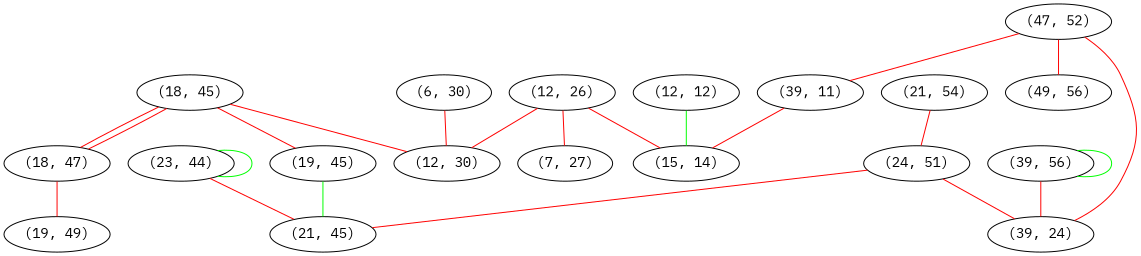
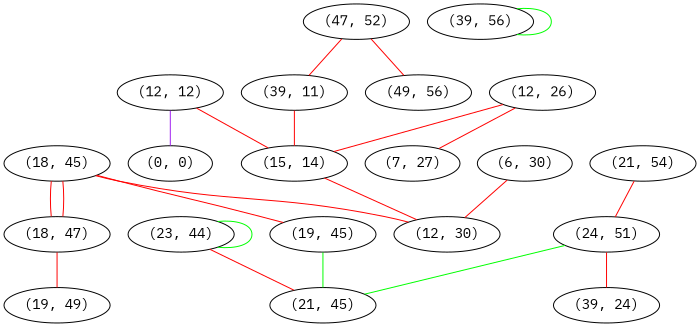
edge "(12, 26)" -- "(12, 30)": now "(15, 14)" -- "(12, 30)"
edge "(12, 12)" -- "(15, 14)": color green -> red
edge "(47, 52)" -- "(39, 24)": removed
node "(0, 0)": added
edge "(24, 51)" -- "(21, 45)": color red -> green
edge "(39, 56)" -- "(39, 24)": removed
